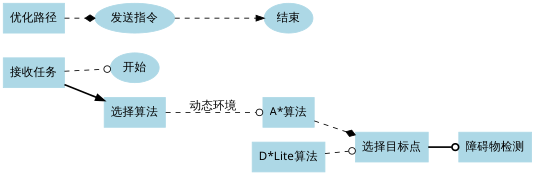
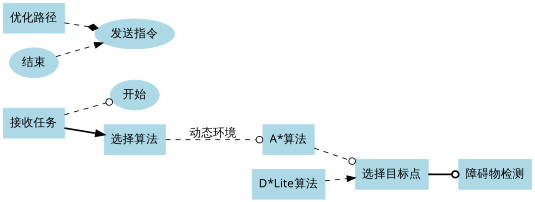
edge "发送指令" -> "结束": reversed
edge "A*算法" -> "选择目标点": arrowhead diamond -> odot
edge "D*Lite算法" -> "选择目标点": arrowhead odot -> normal
